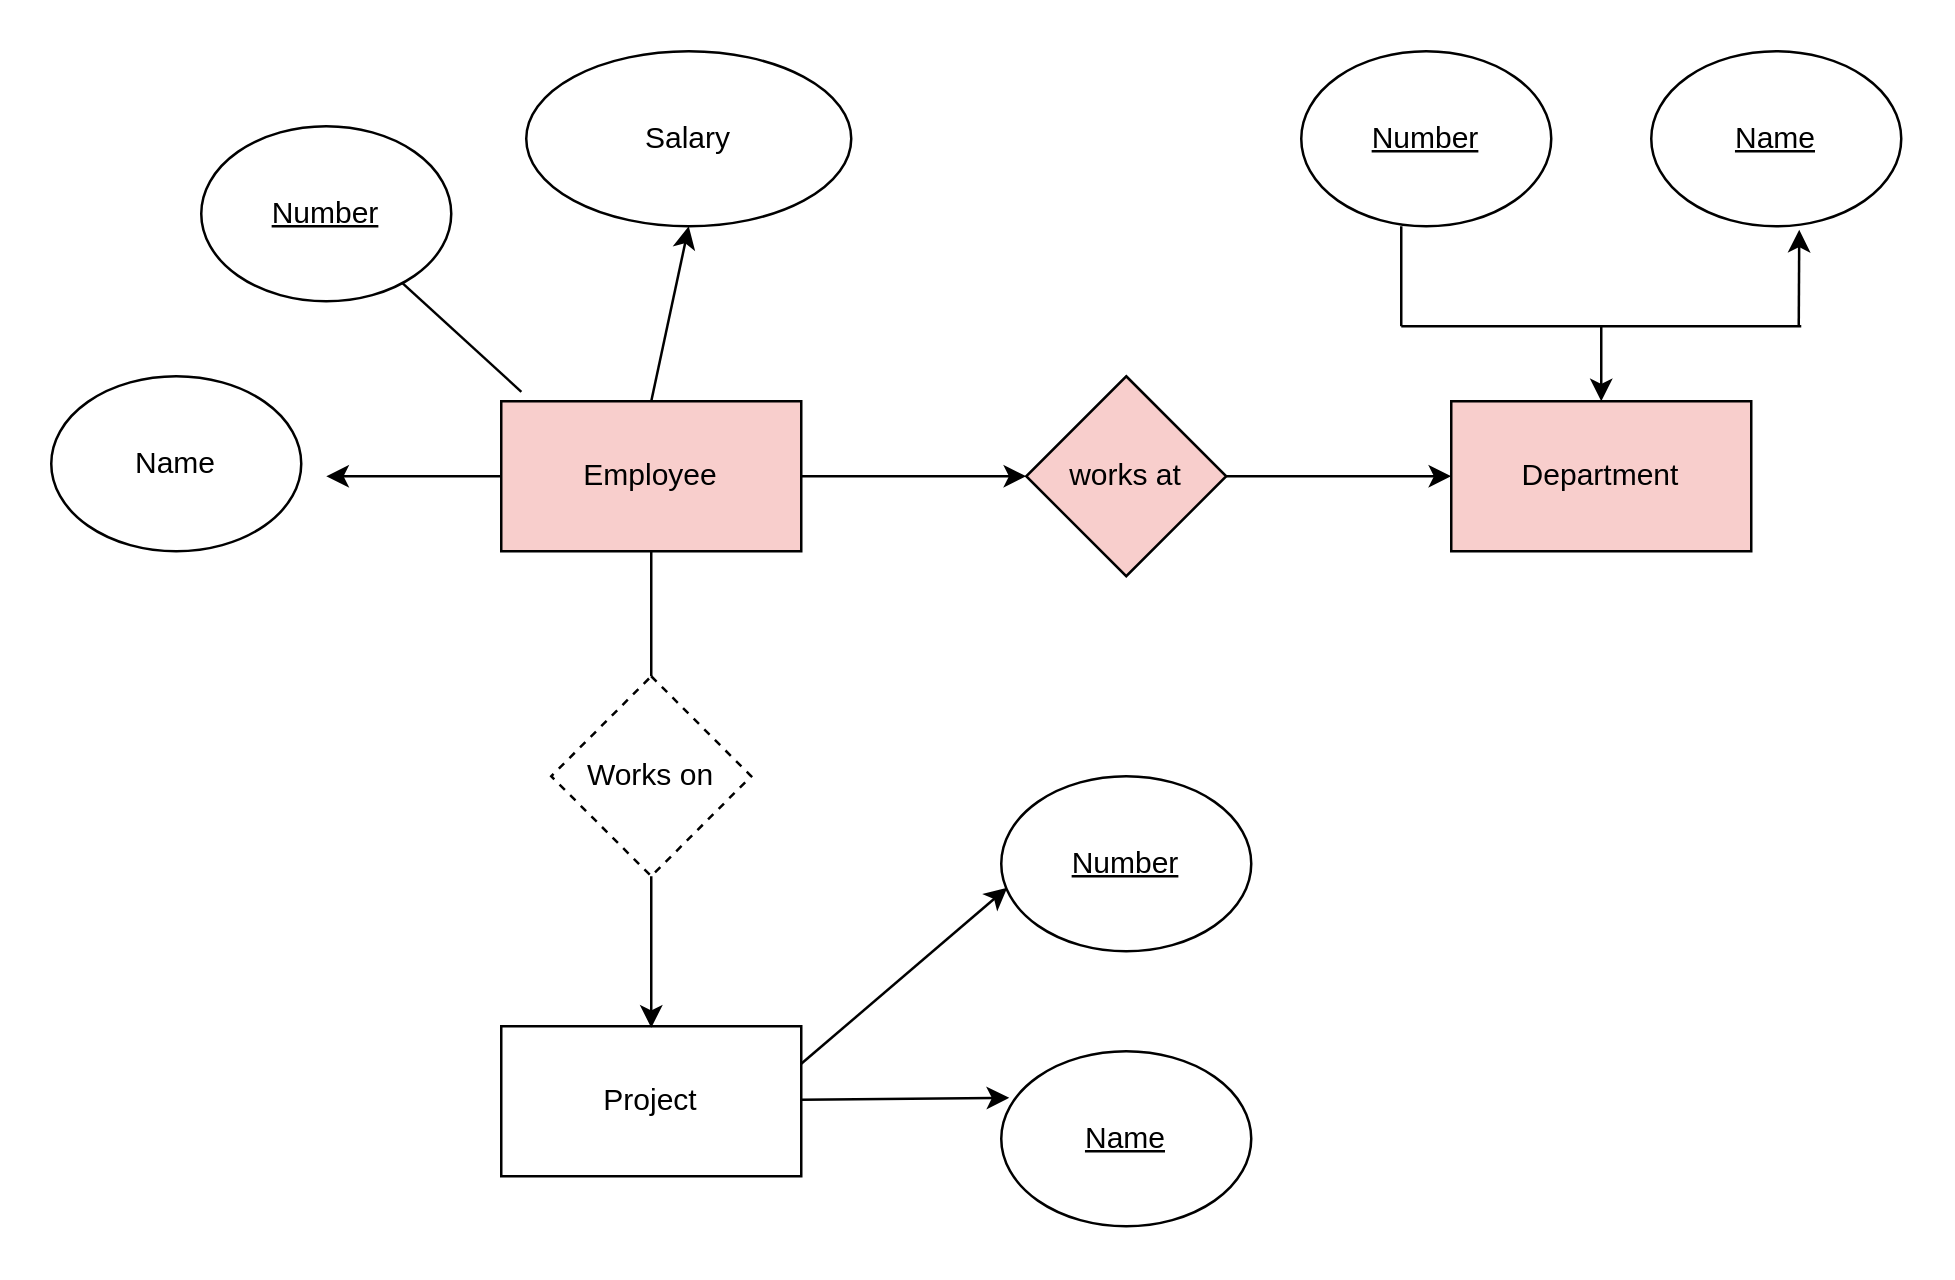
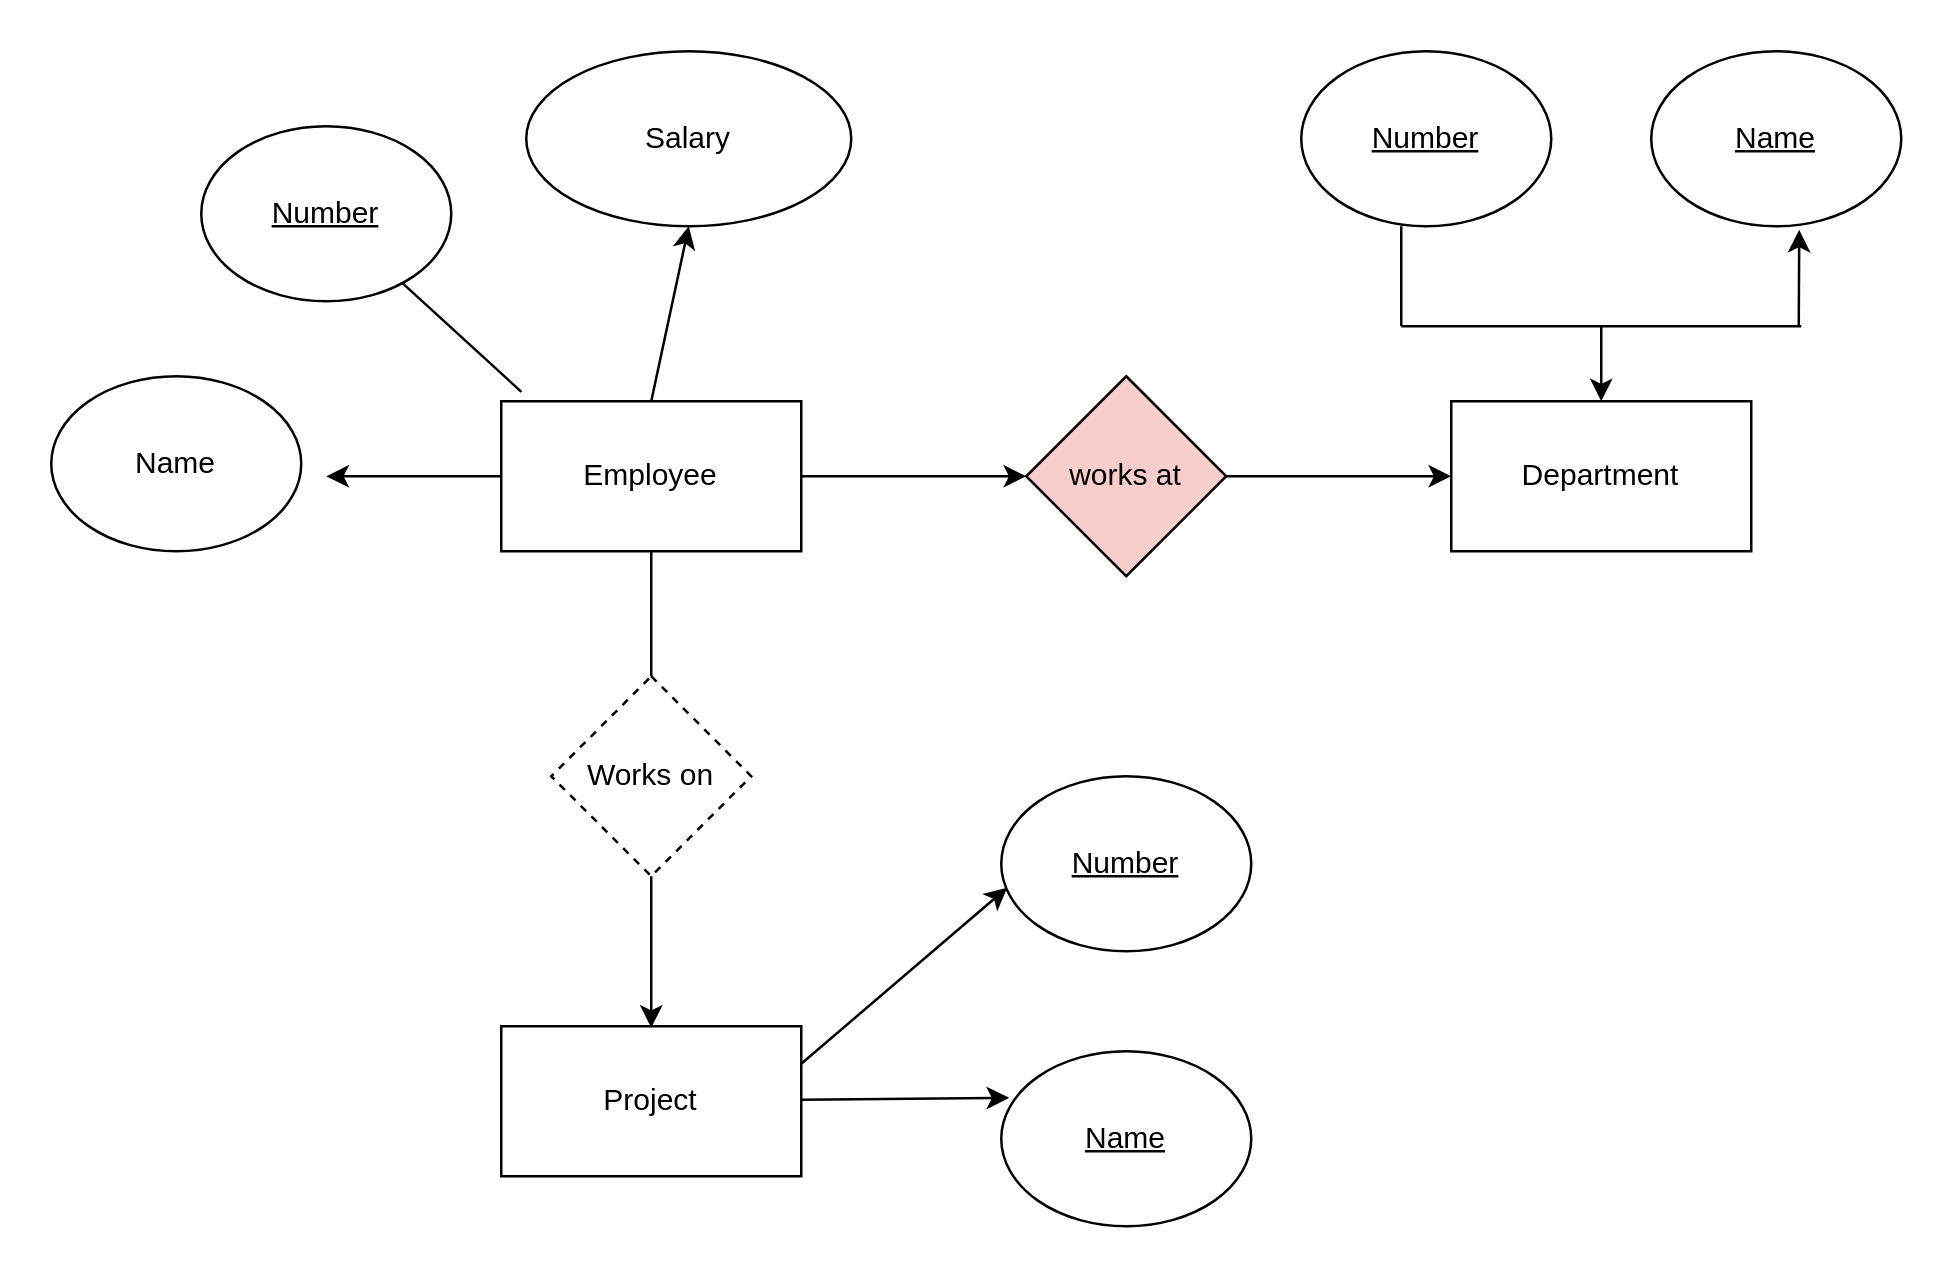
node "Employee": fillcolor #f8cecc -> #ffffff
node "Department": fillcolor #f8cecc -> #ffffff
